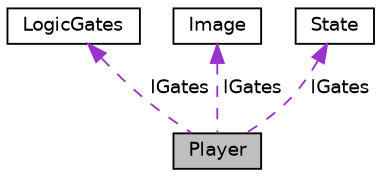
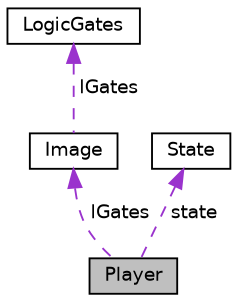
edge "Player" -> "State": label " lGates" -> " state"
edge "Player" -> "LogicGates": now "Image" -> "LogicGates"
